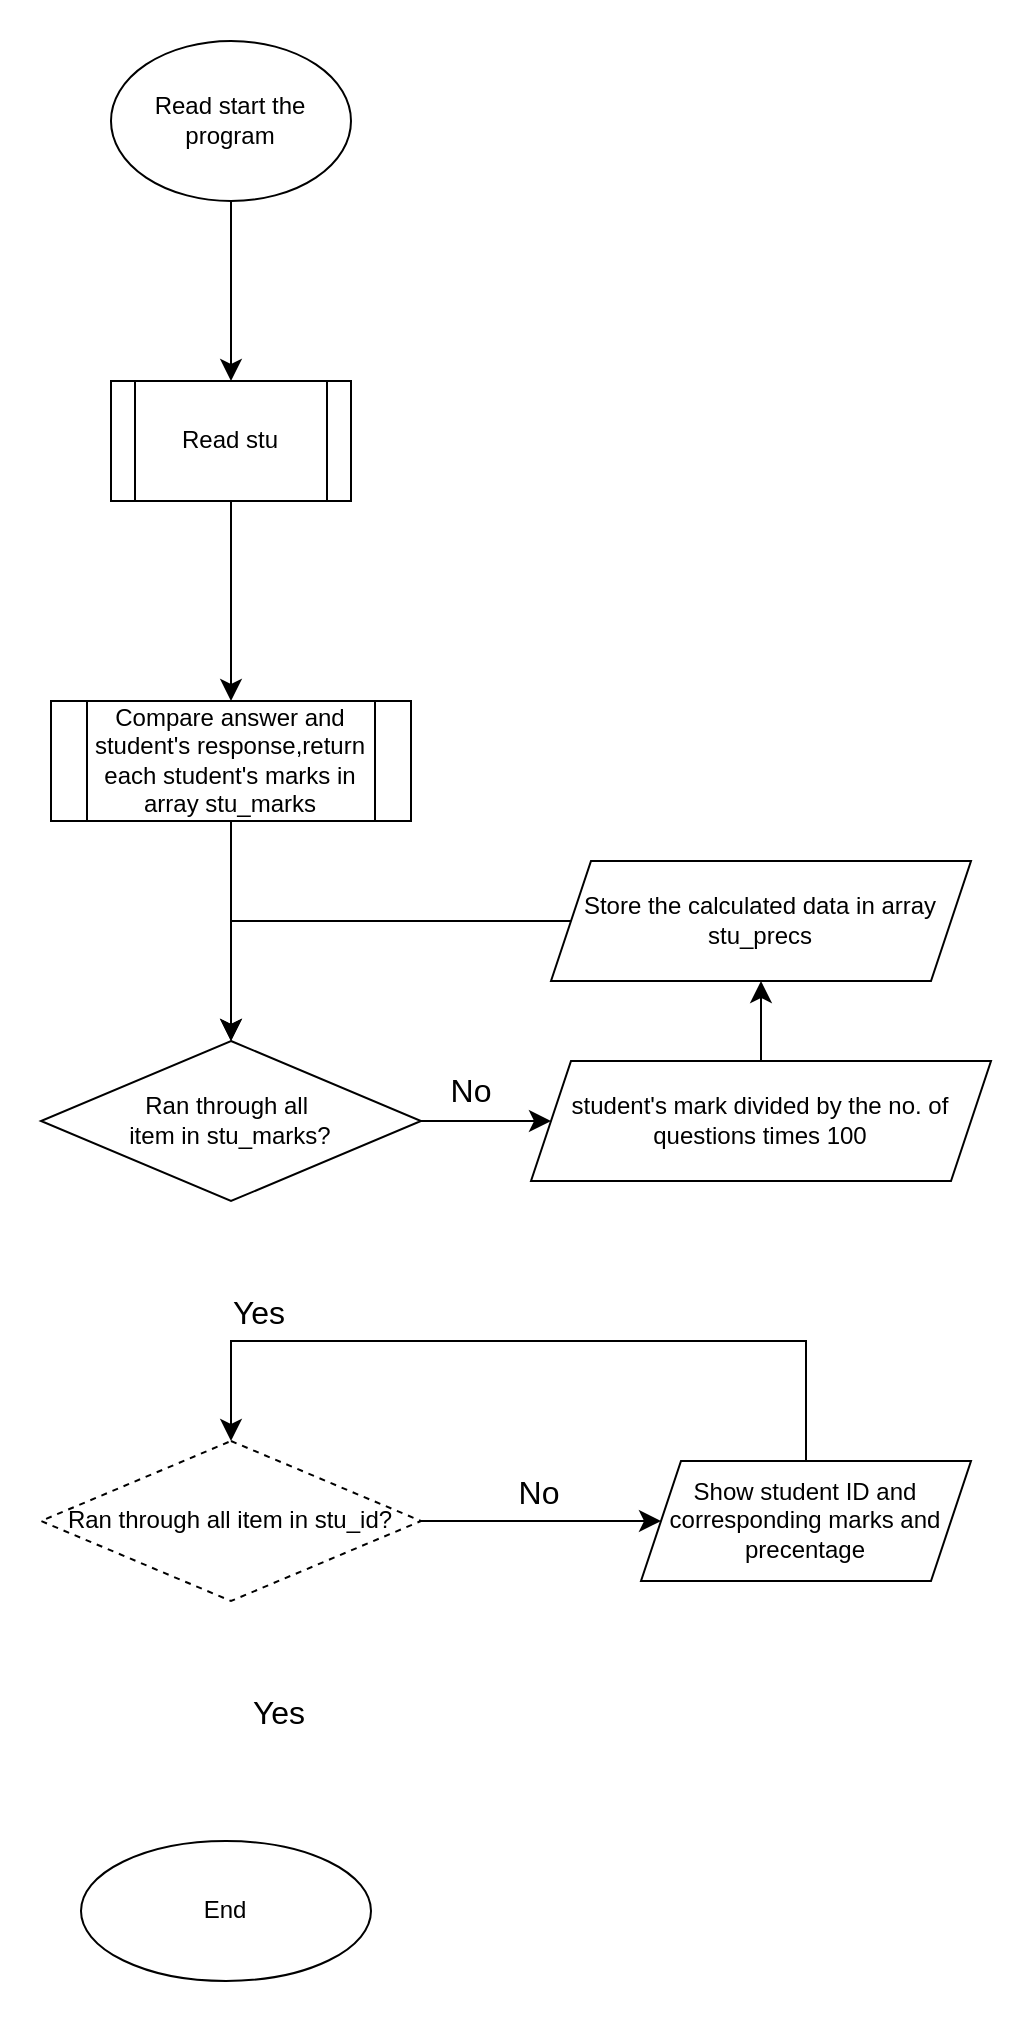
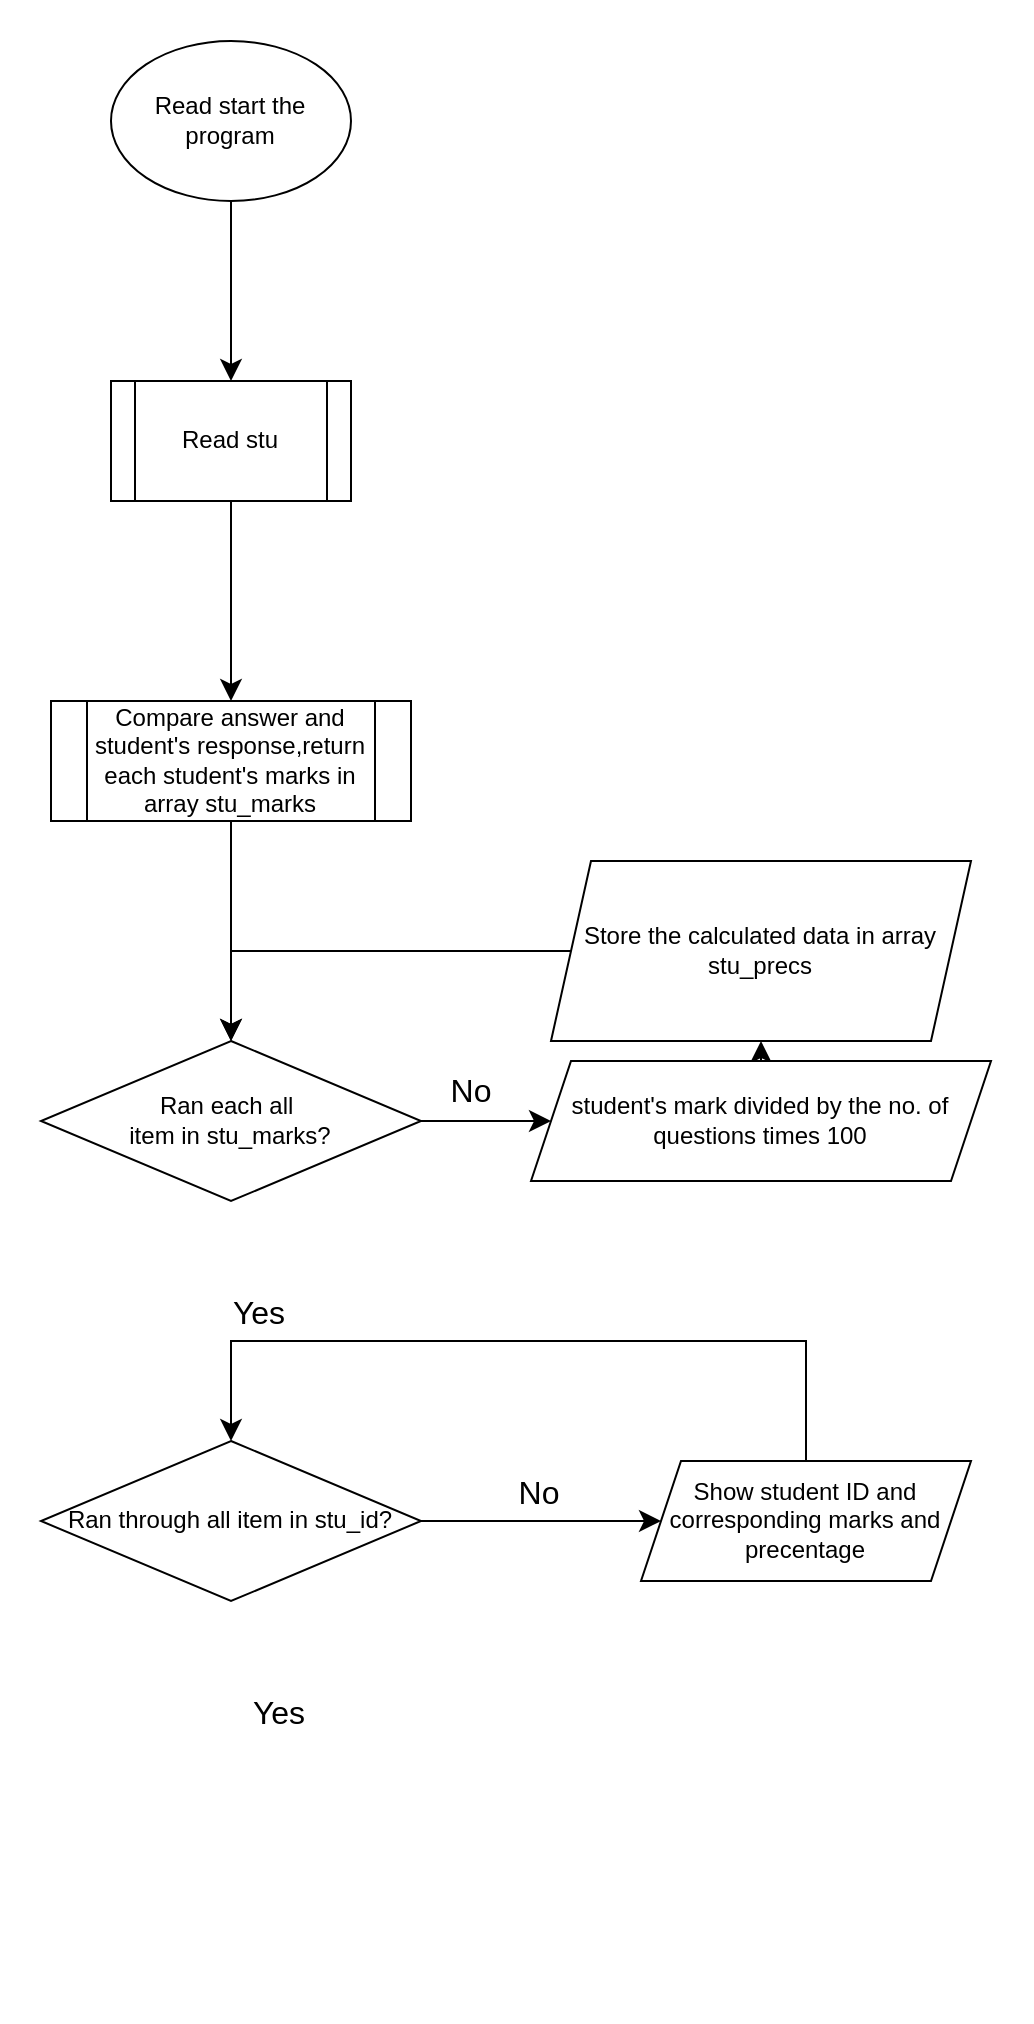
node "Store the calculated data in array stu_precs": size 420x120 -> 420x180
node "Ran through all item in stu_marks?": label "Ran through all item in stu_marks?" -> "Ran each all item in stu_marks?"
node "Ran through all item in stu_id?": style dashed -> solid
node "End": removed
